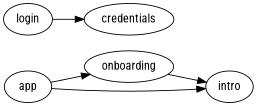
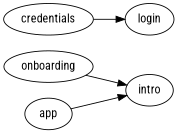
edge "login" -> "credentials": reversed
edge "app" -> "onboarding": removed
